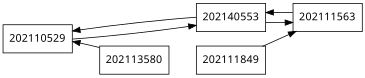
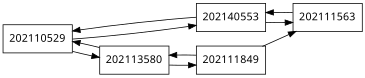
edge "202110529" -> "202113580": added
edge "202111849" -> "202113580": added
edge "202113580" -> "202111849": added
